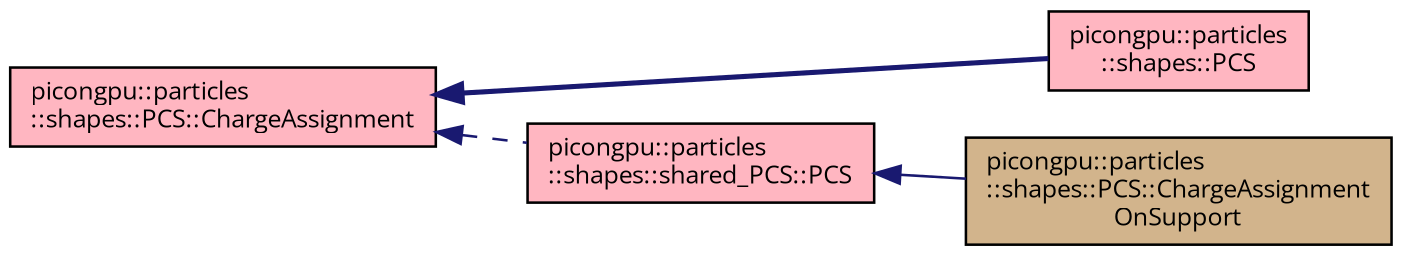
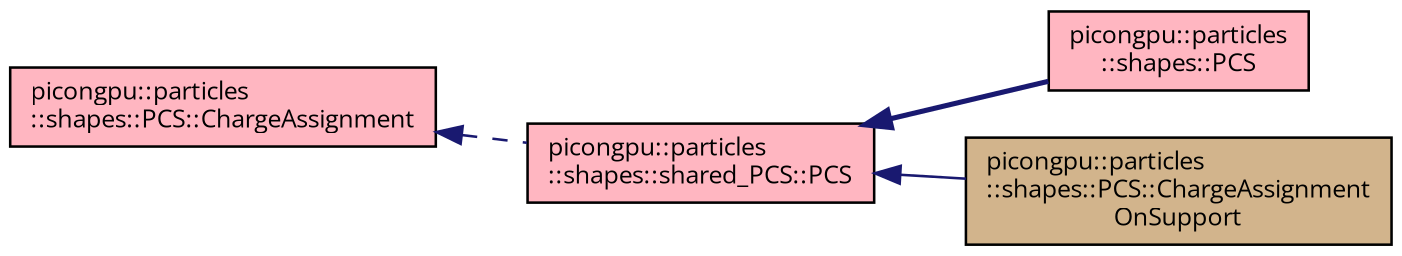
edge "picongpu::particles ::shapes::PCS" -> "picongpu::particles ::shapes::PCS::ChargeAssignment": now "picongpu::particles ::shapes::PCS" -> "picongpu::particles ::shapes::shared_PCS::PCS"
